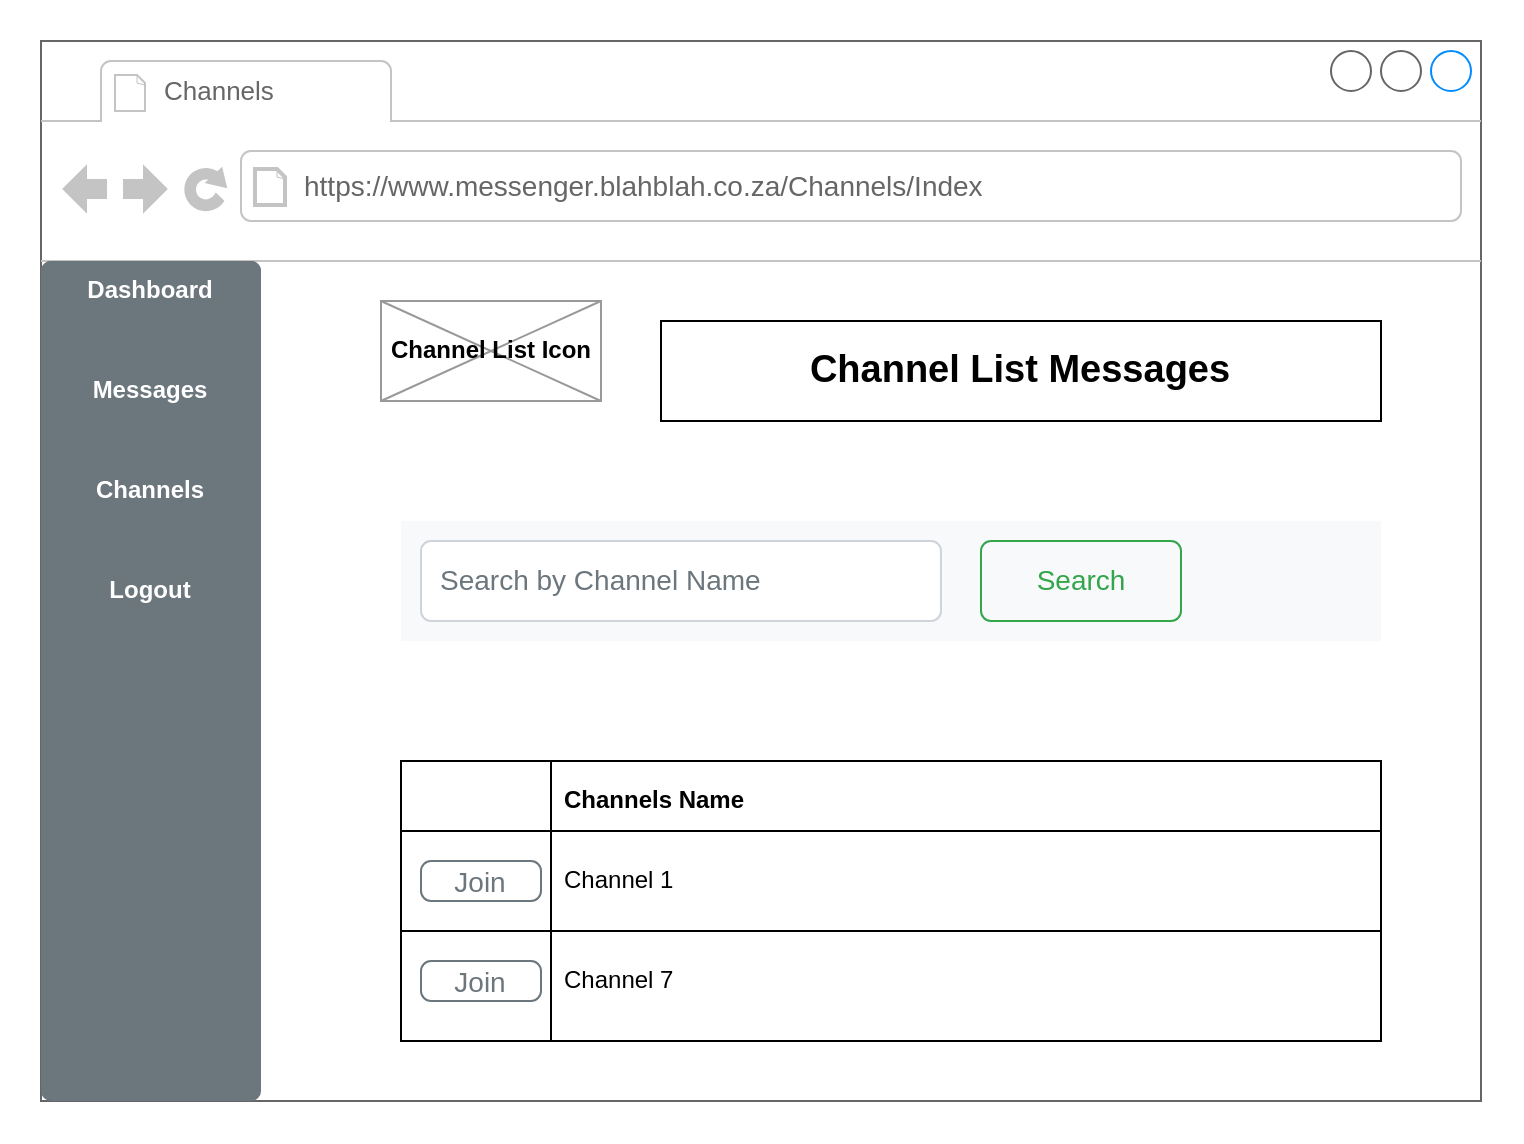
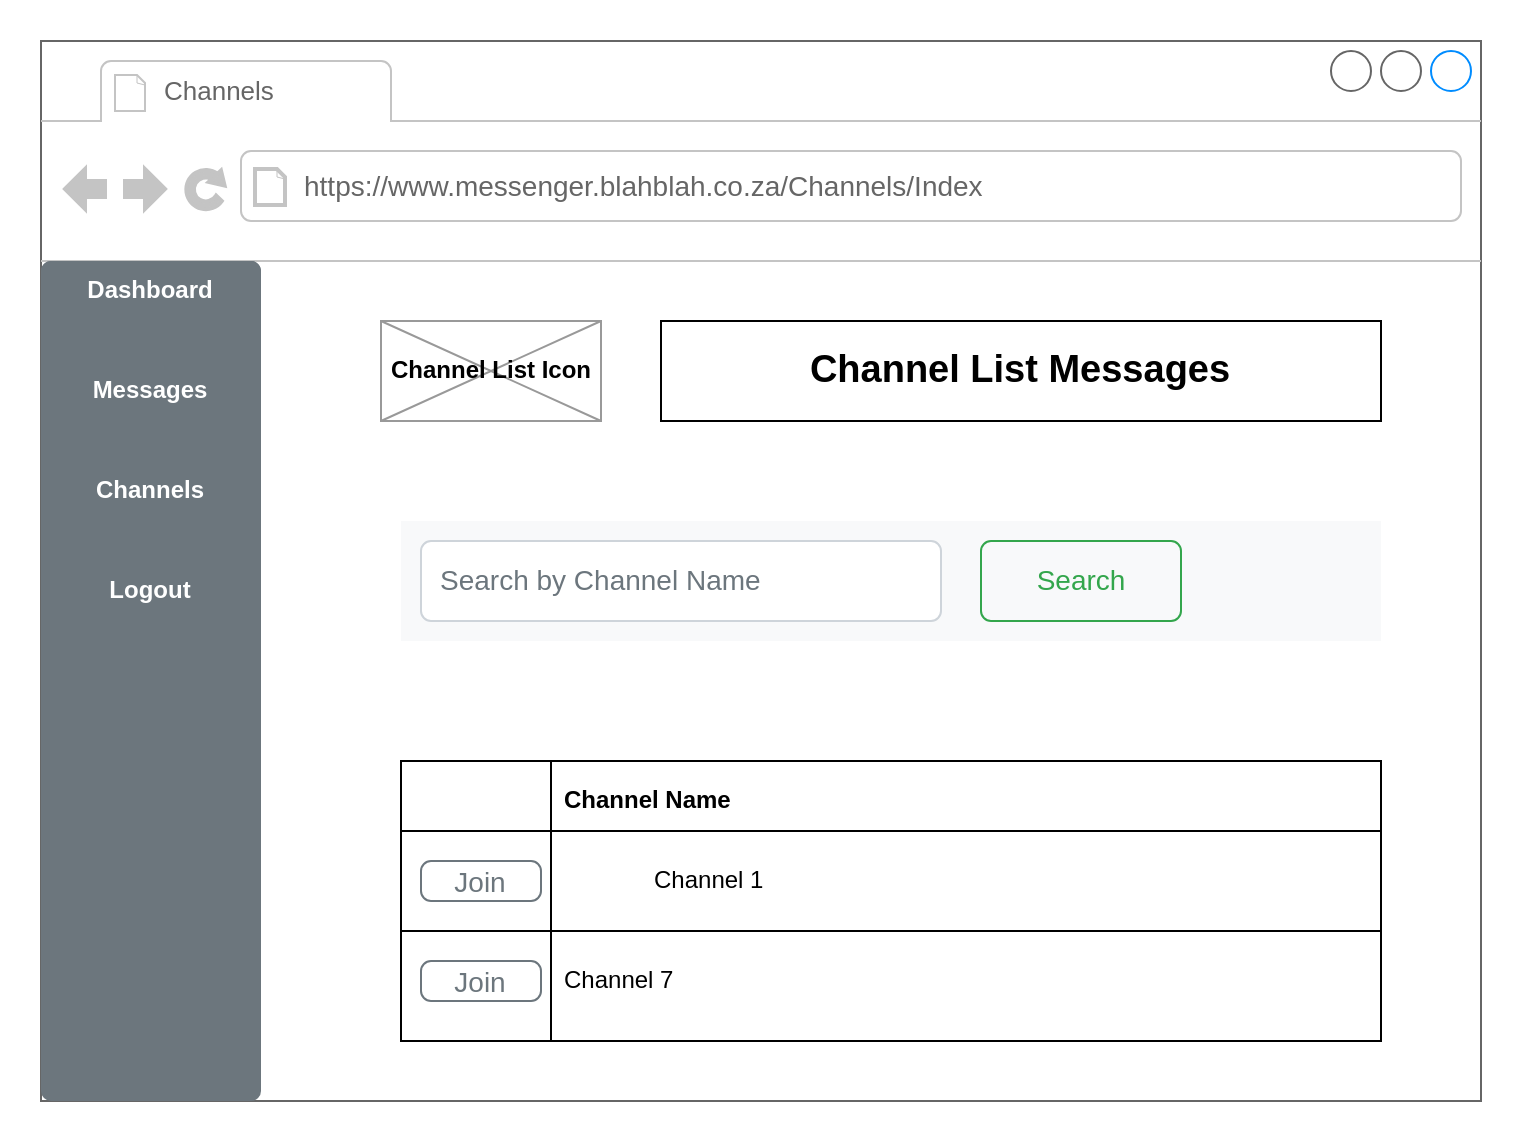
node "Channel List Icon": moved (491, 351) -> (491, 371)
node "Channels Name": label "Channels Name" -> "Channel Name"
node "Channel 1": moved (751, 881) -> (841, 881)
